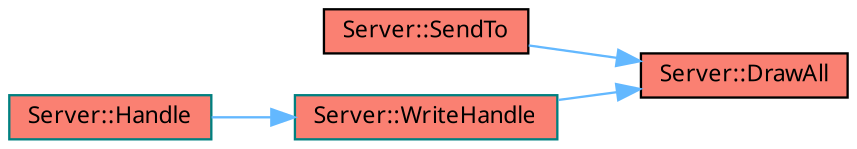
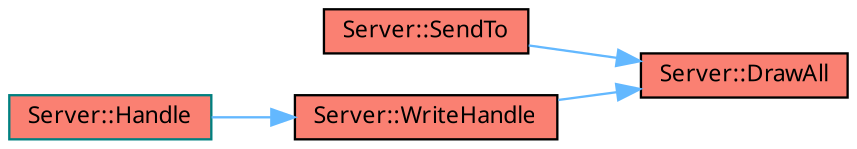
node "Server::WriteHandle": color teal -> black
